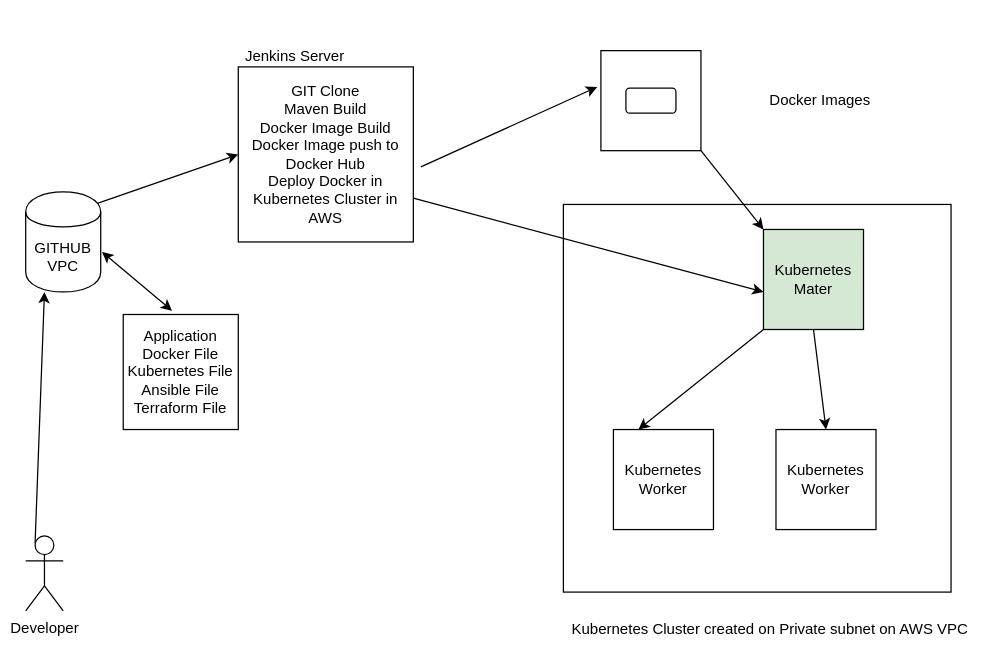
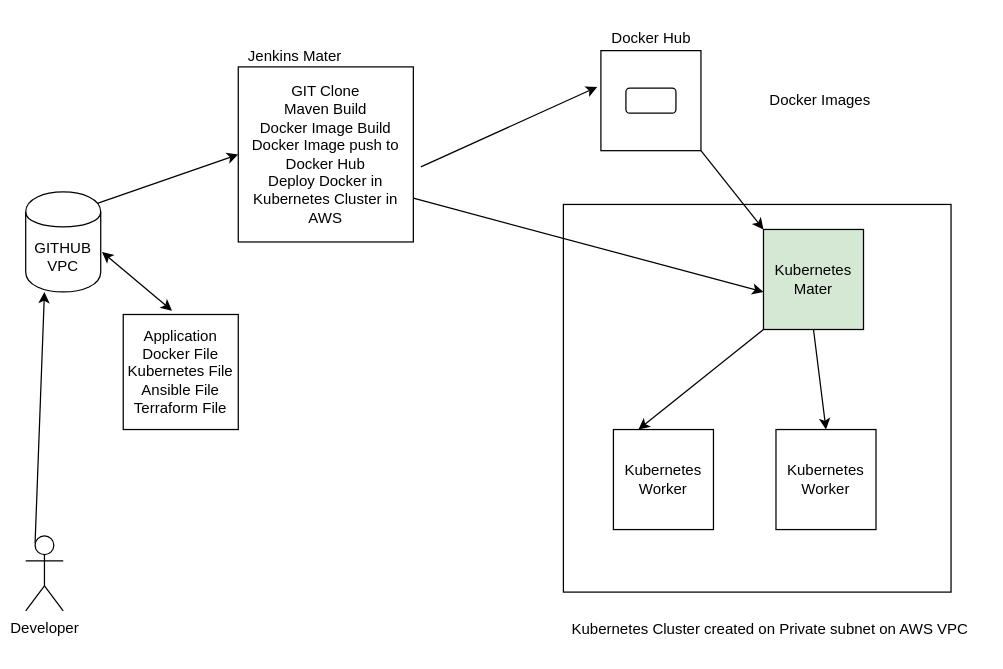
node "Docker Hub": added
node "Jenkins Server": label "Jenkins Server" -> "Jenkins Mater"
